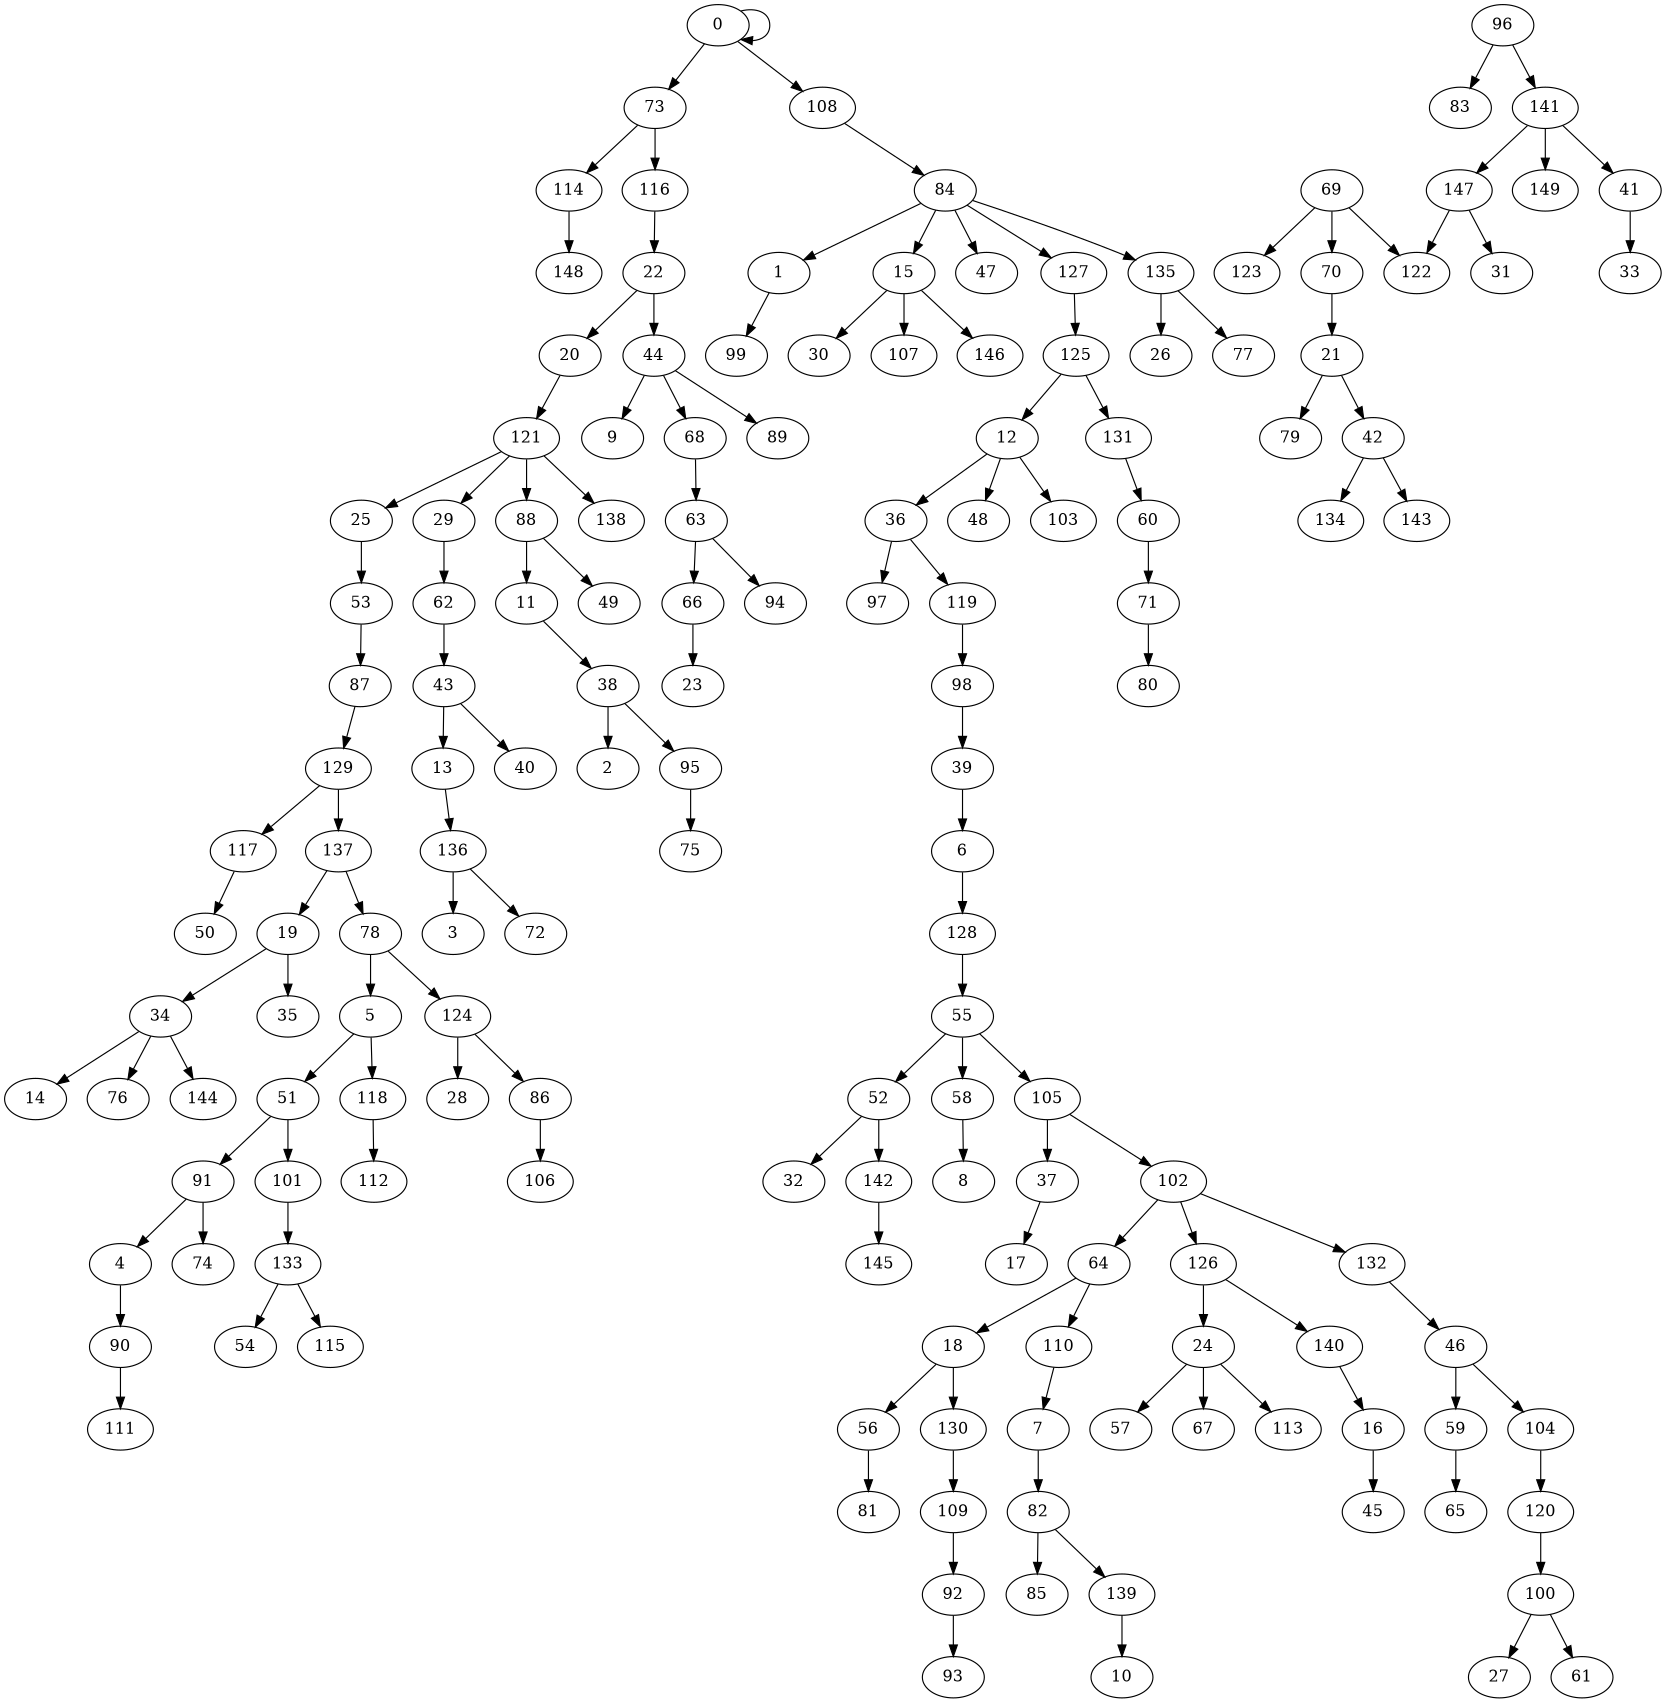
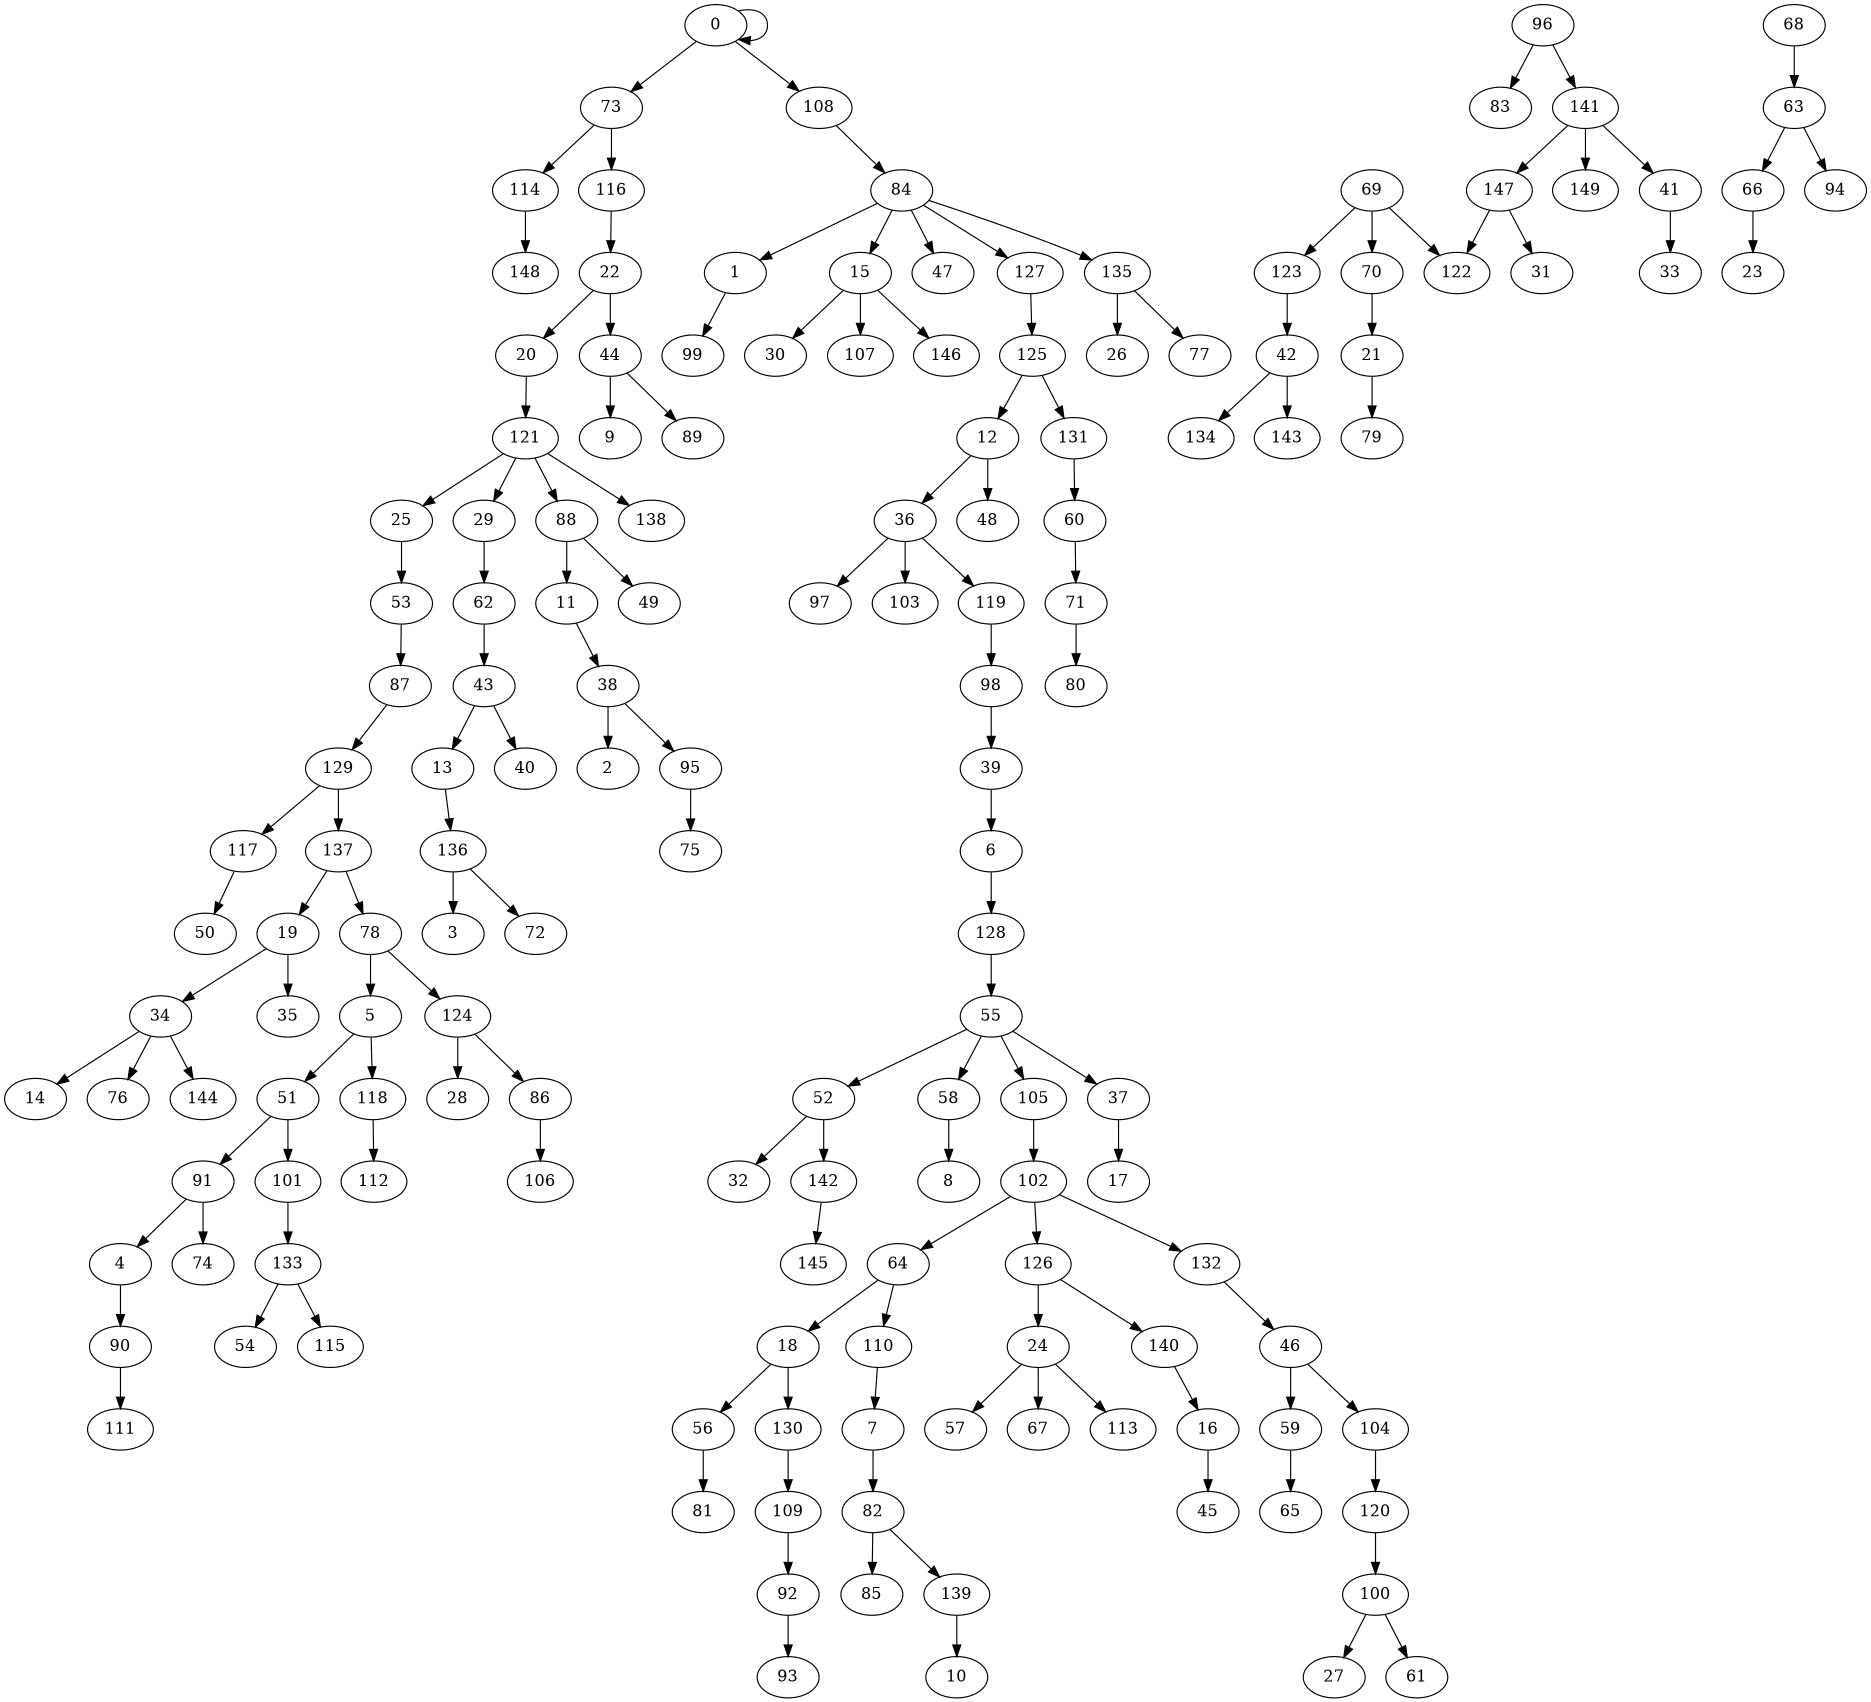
edge "44" -> "68": removed
edge "21" -> "42": now "123" -> "42"
edge "12" -> "103": now "36" -> "103"
edge "105" -> "37": now "55" -> "37"
